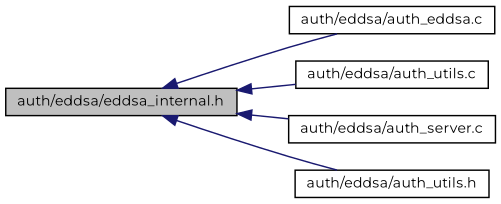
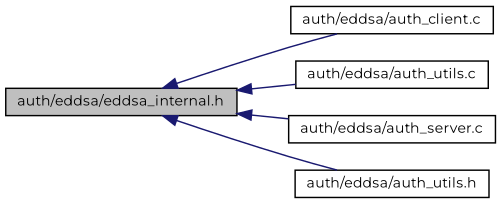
node "auth/eddsa/auth_eddsa.c": label "auth/eddsa/auth_eddsa.c" -> "auth/eddsa/auth_client.c"
